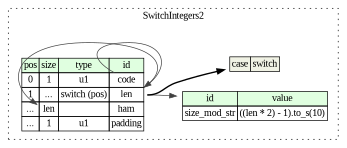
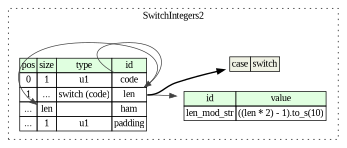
node "pos": text "switch (pos)" -> "switch (code)"
node "id": text "size_mod_str" -> "len_mod_str"
